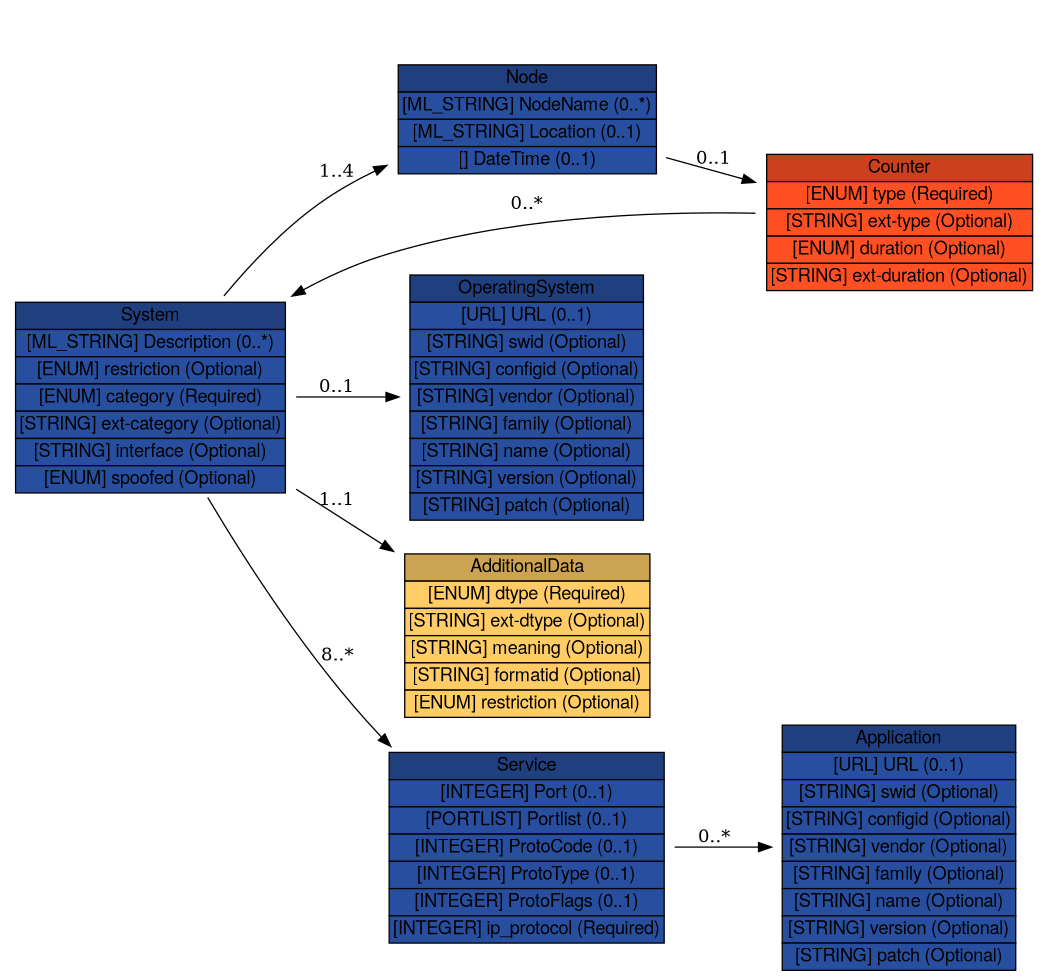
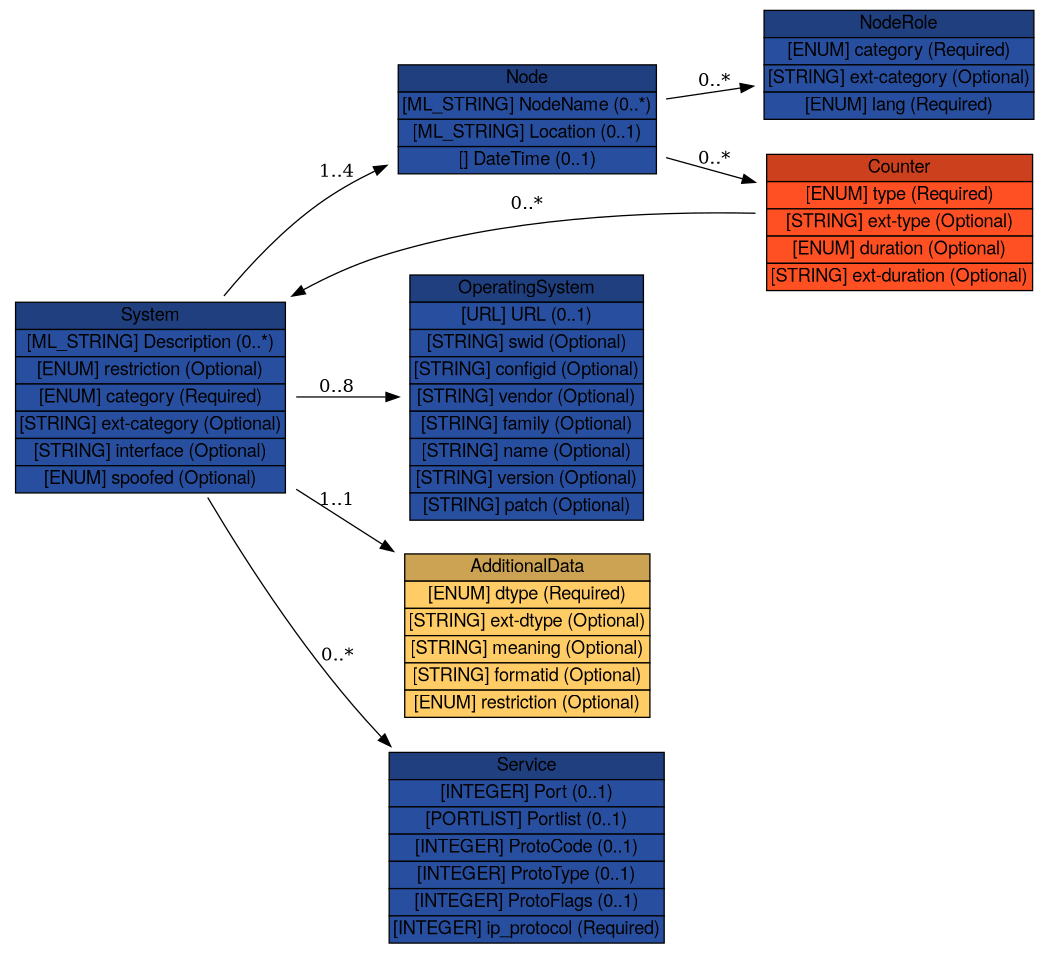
node "NodeRole": added
edge "Node" -> "Counter": label "0..1" -> "0..*"
edge "System" -> "OperatingSystem": label "0..1" -> "0..8"
edge "System" -> "Service": label "8..*" -> "0..*"
node "Application": removed
